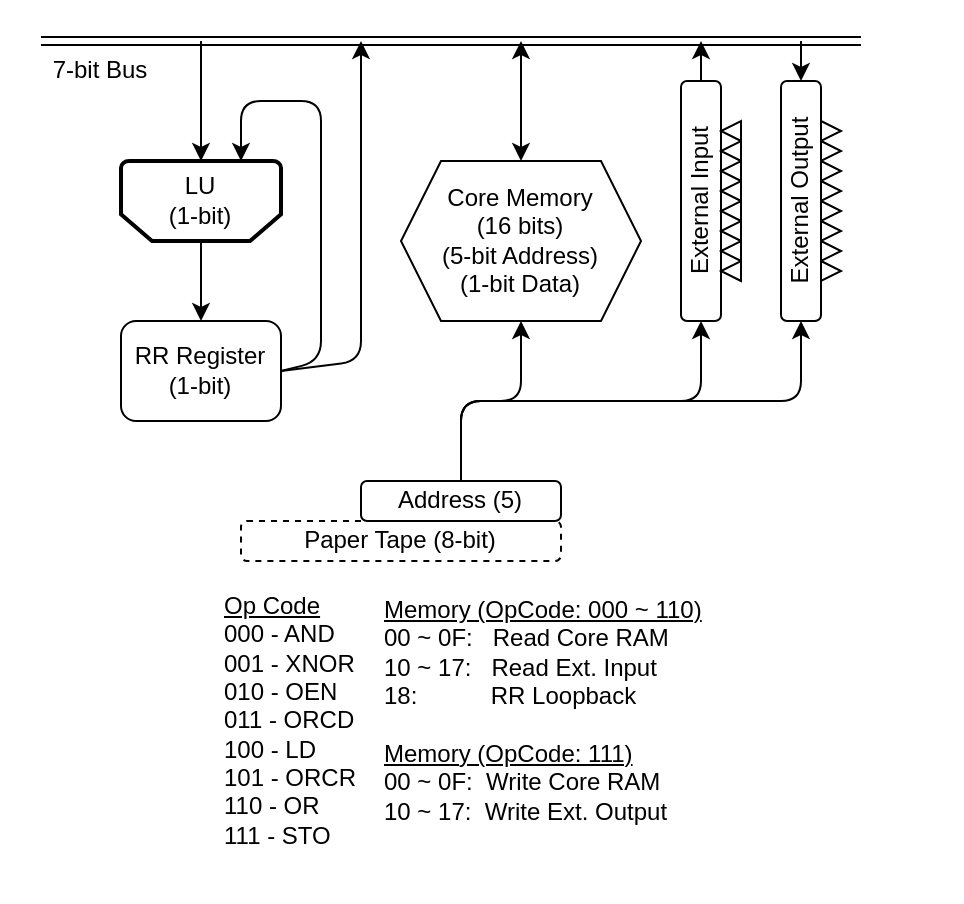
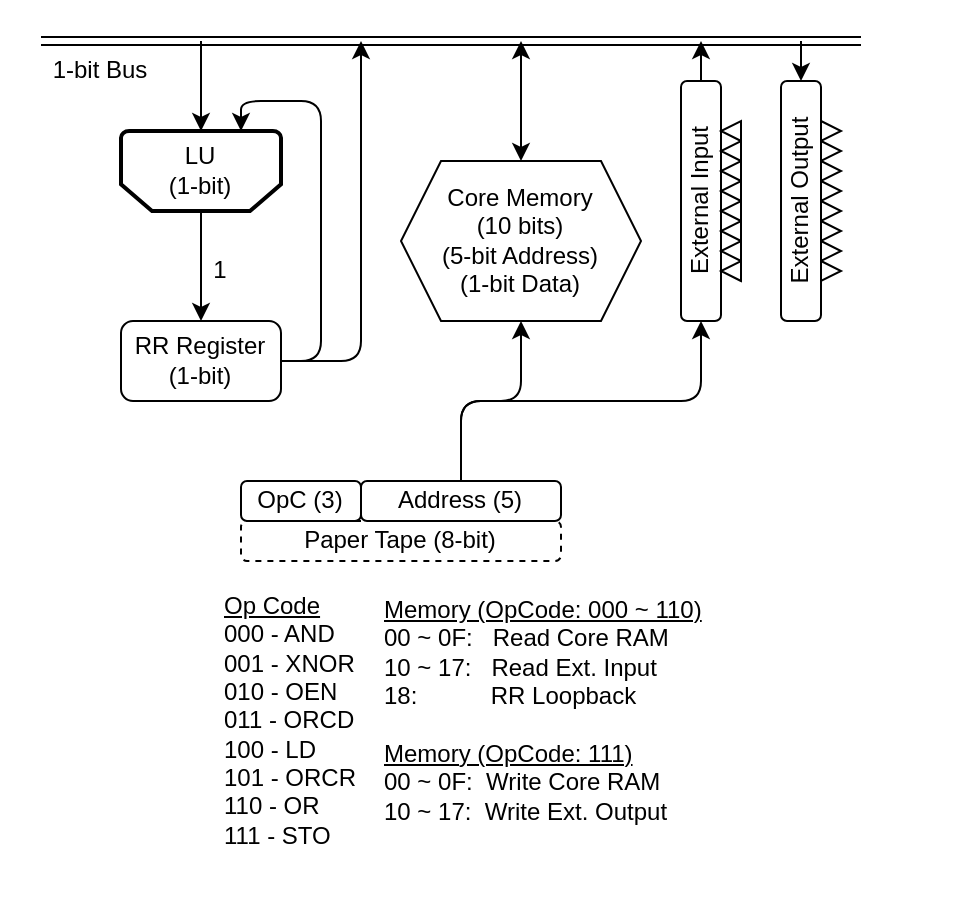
node "7-bit Bus": label "7-bit Bus" -> "1-bit Bus"
node "LU (1-bit)": moved (201, 201) -> (201, 171)
node "Core Memory (16 bits) (5-bit Address) (1-bit Data)": label "Core Memory (16 bits) (5-bit Address) (1-bit Data)" -> "Core Memory (10 bits) (5-bit Address) (1-bit Data)"
node "1": added
node "RR Register (1-bit)": size 160x100 -> 160x80
edge "Address (5)" -> "External Output": removed
node "OpC (3)": added
